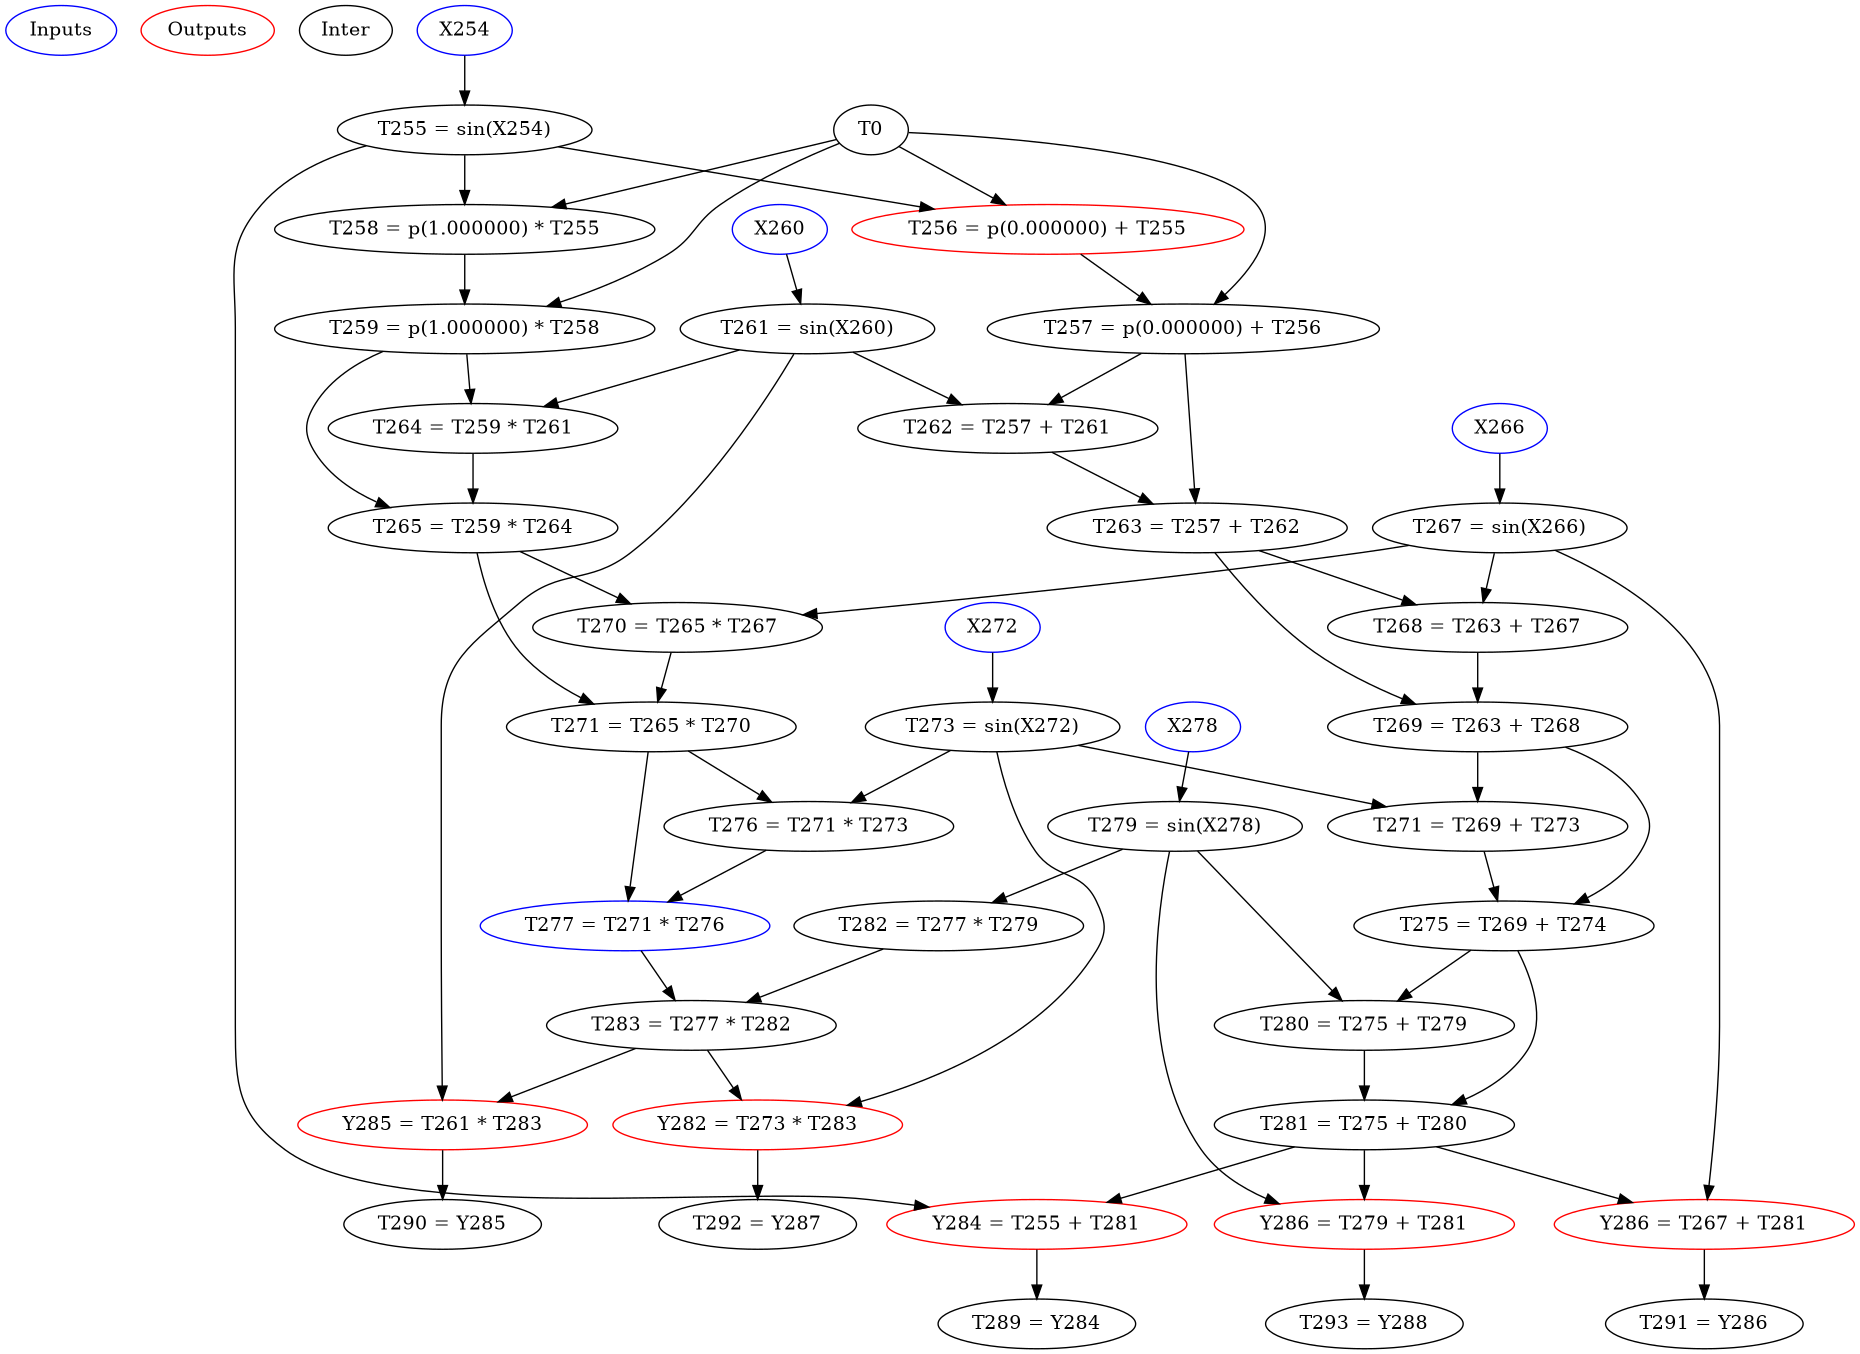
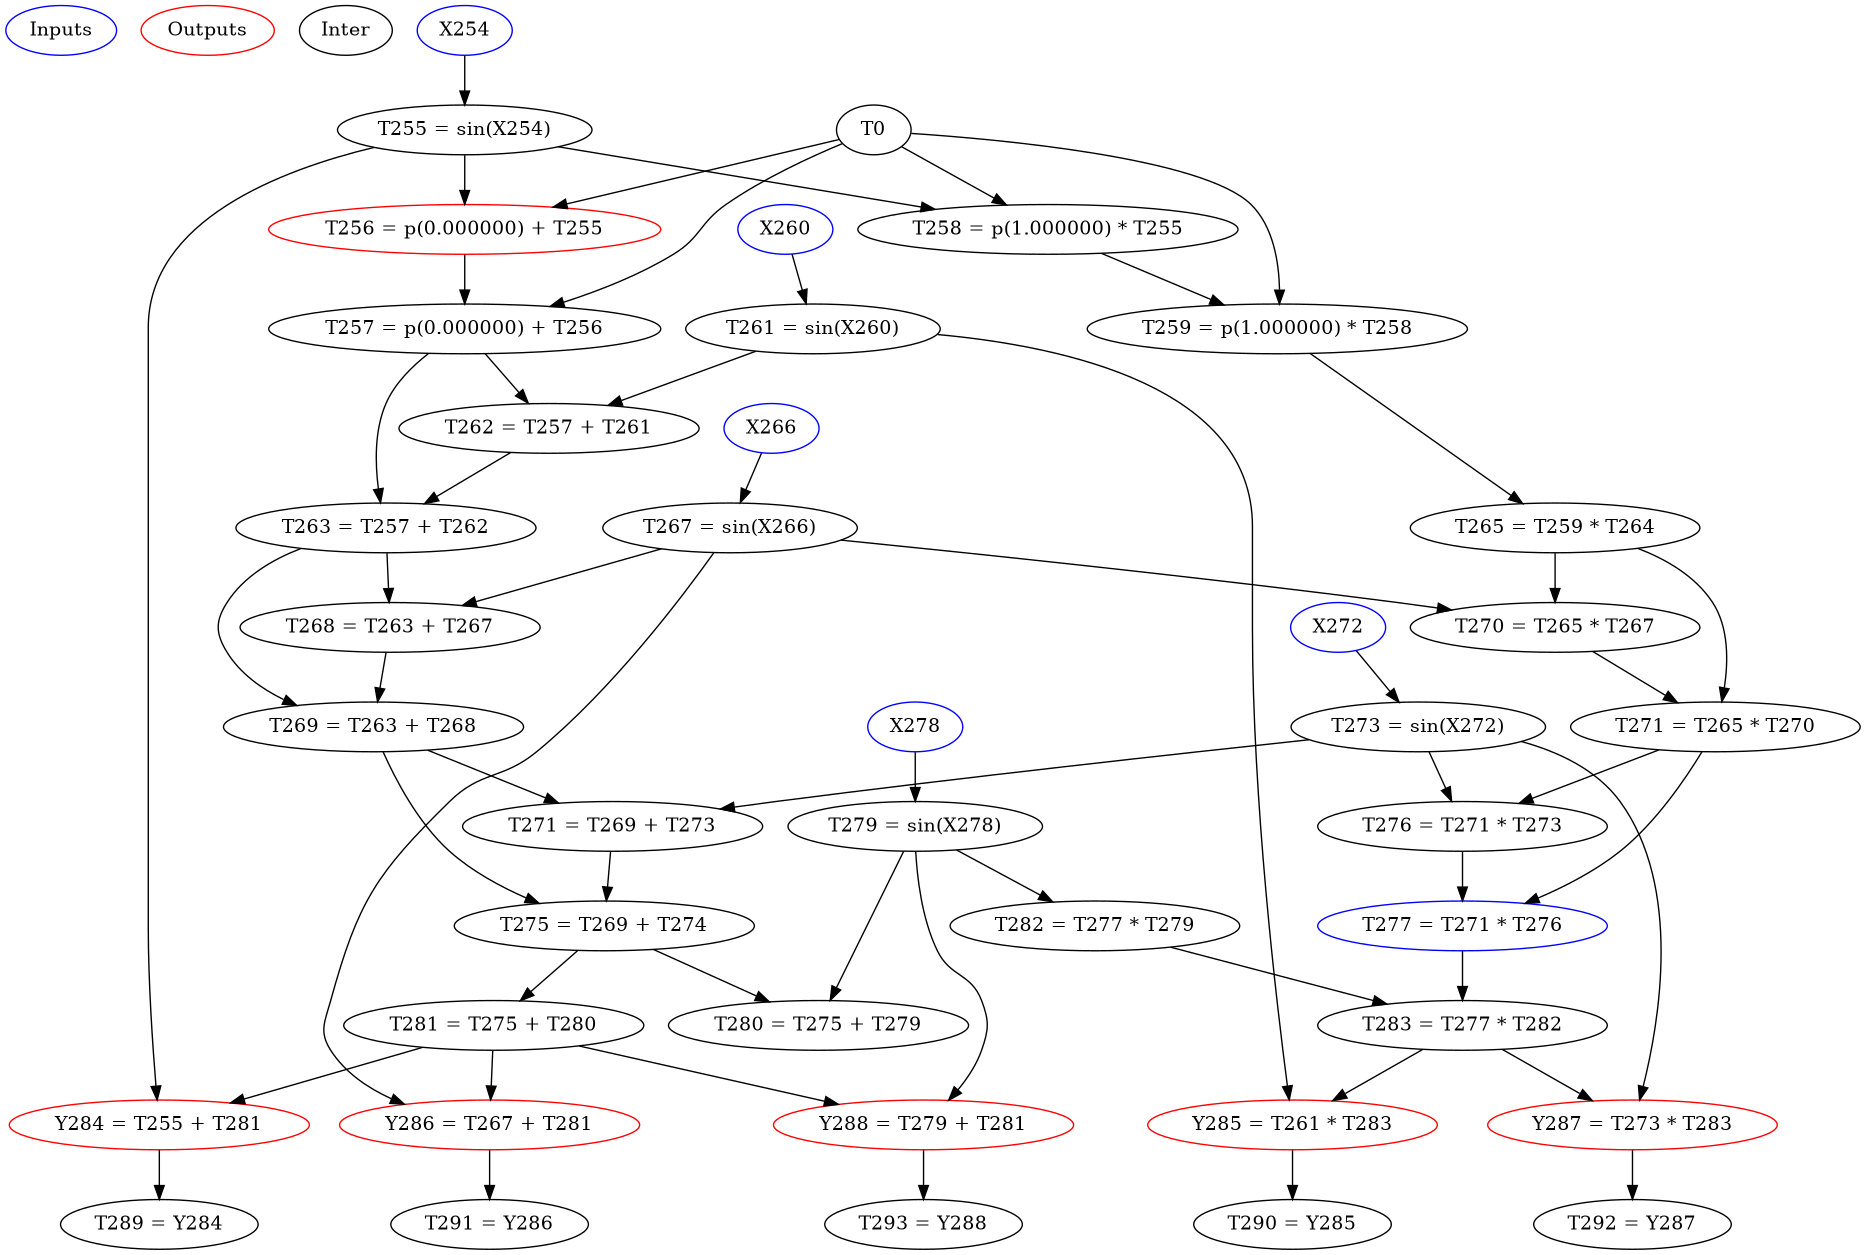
node "T264 = T259 * T261": removed
edge "T280 = T275 + T279" -> "T281 = T275 + T280": removed
node "Y282 = T273 * T283": label "Y282 = T273 * T283" -> "Y287 = T273 * T283"
node "Y286 = T279 + T281": label "Y286 = T279 + T281" -> "Y288 = T279 + T281"
